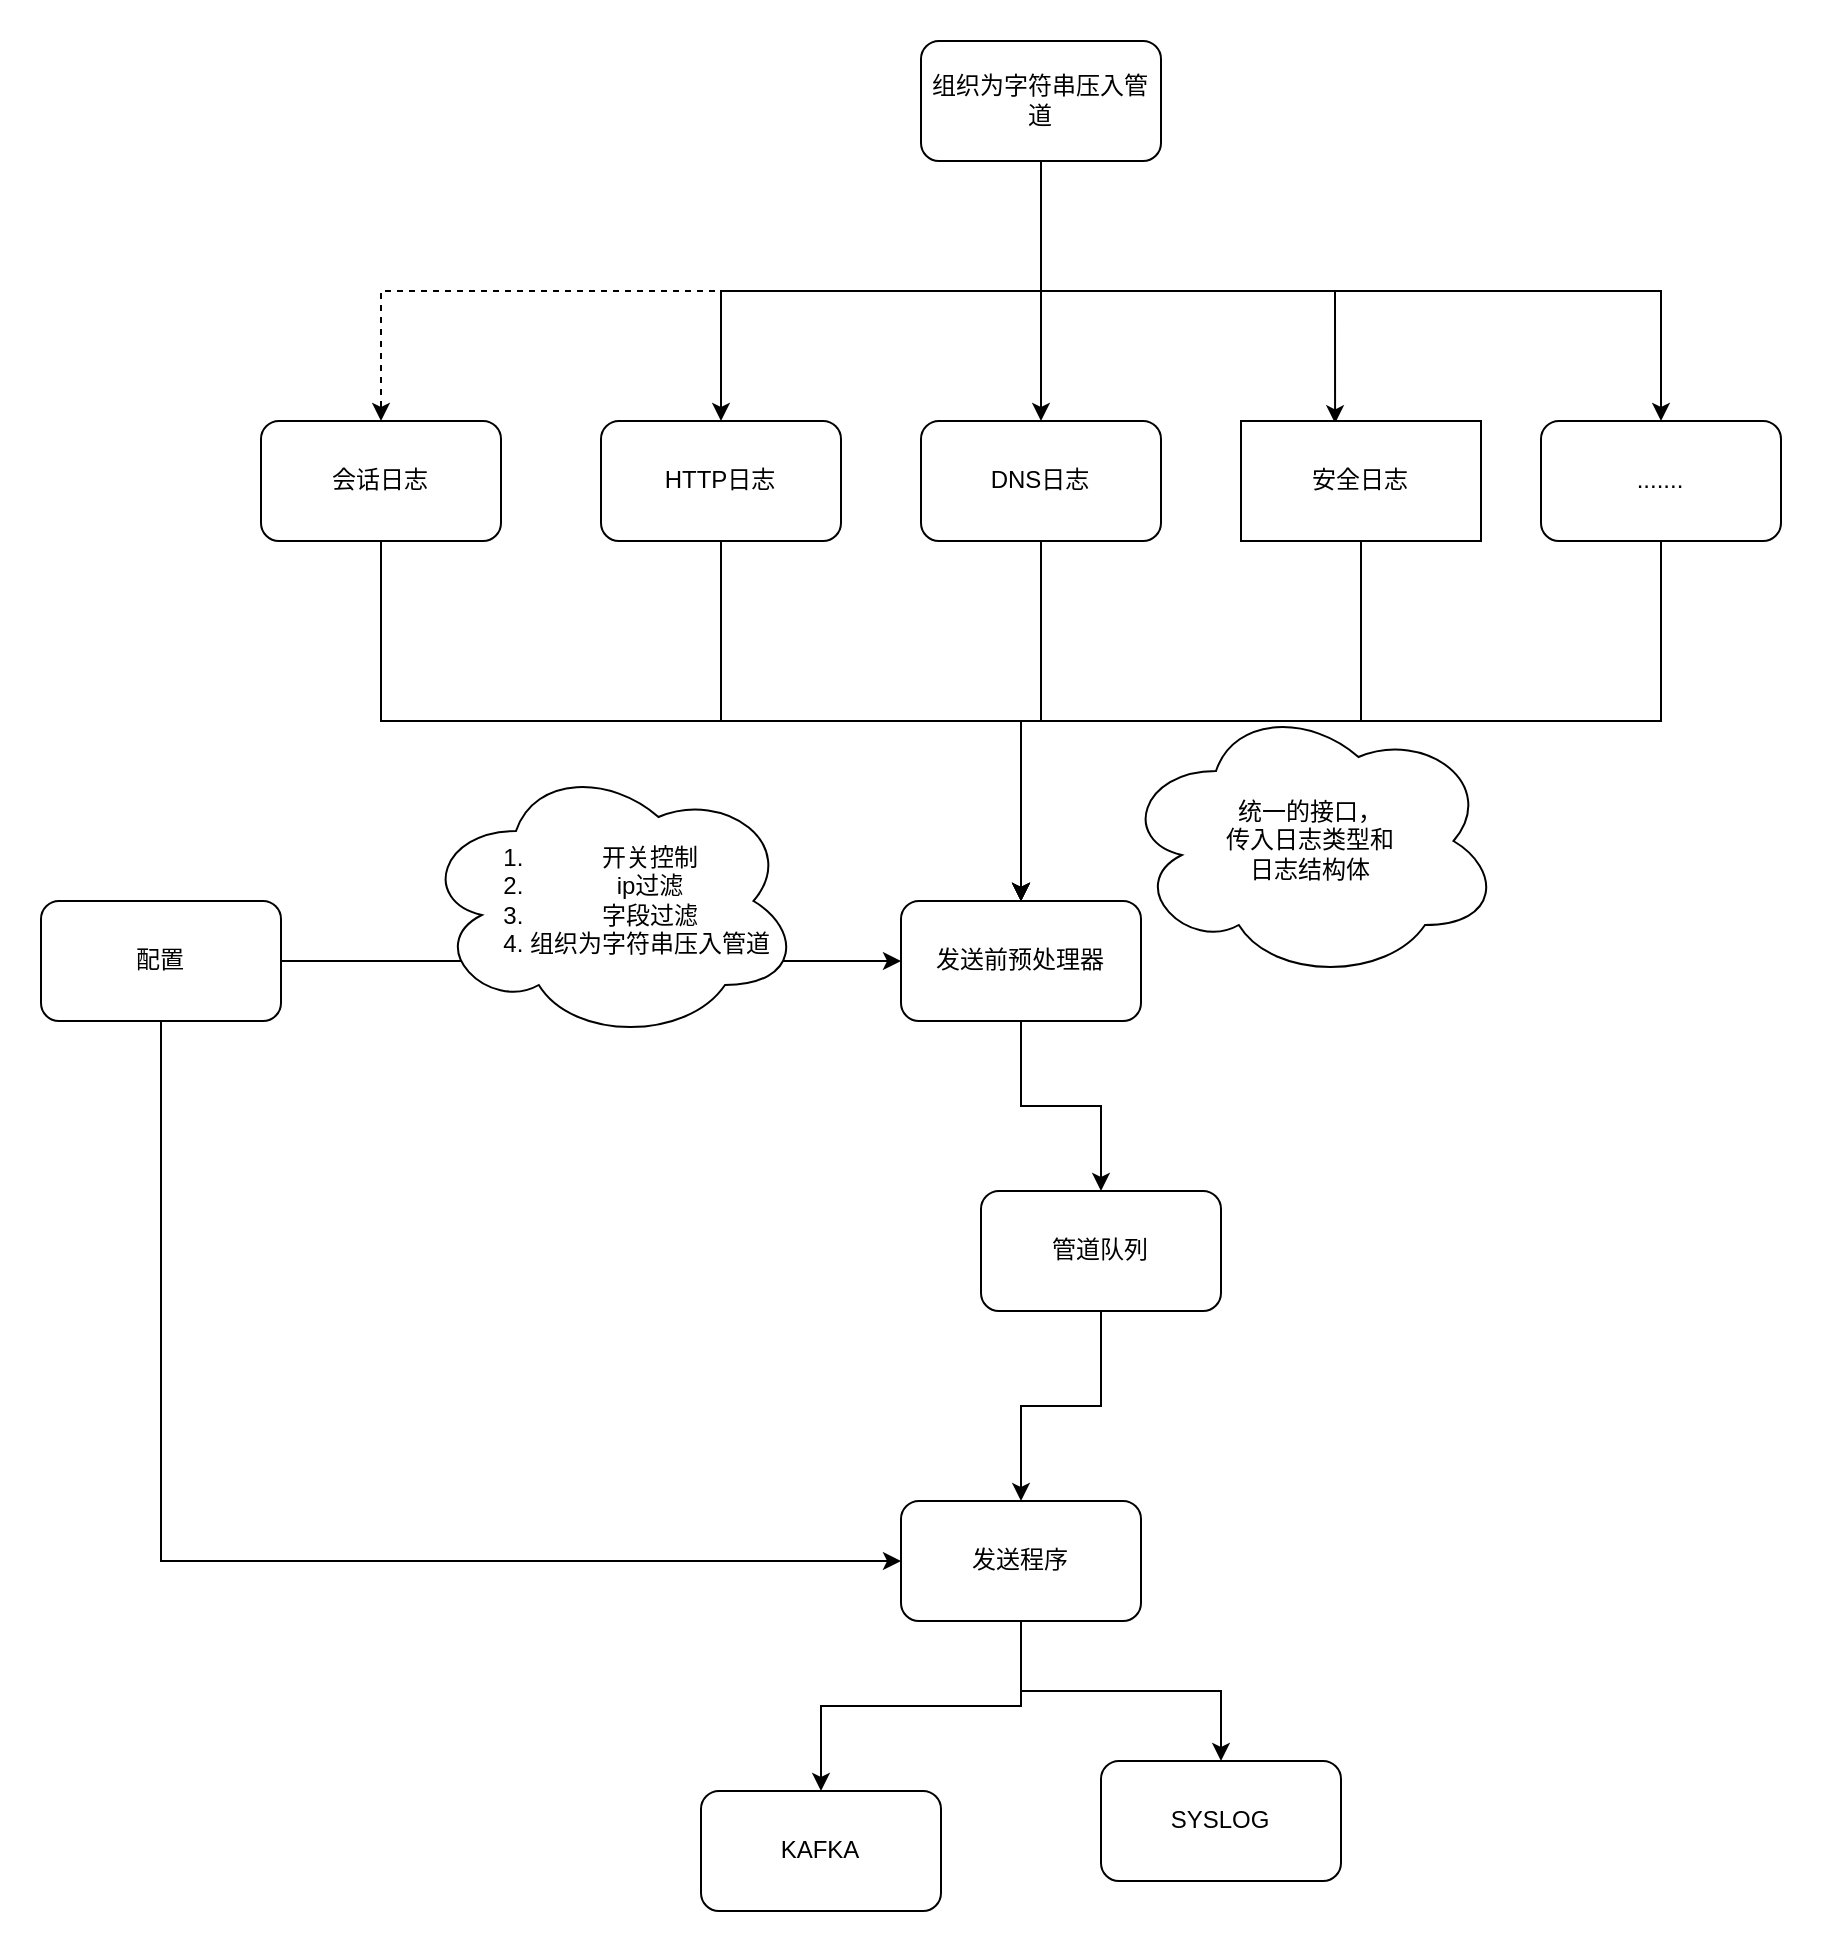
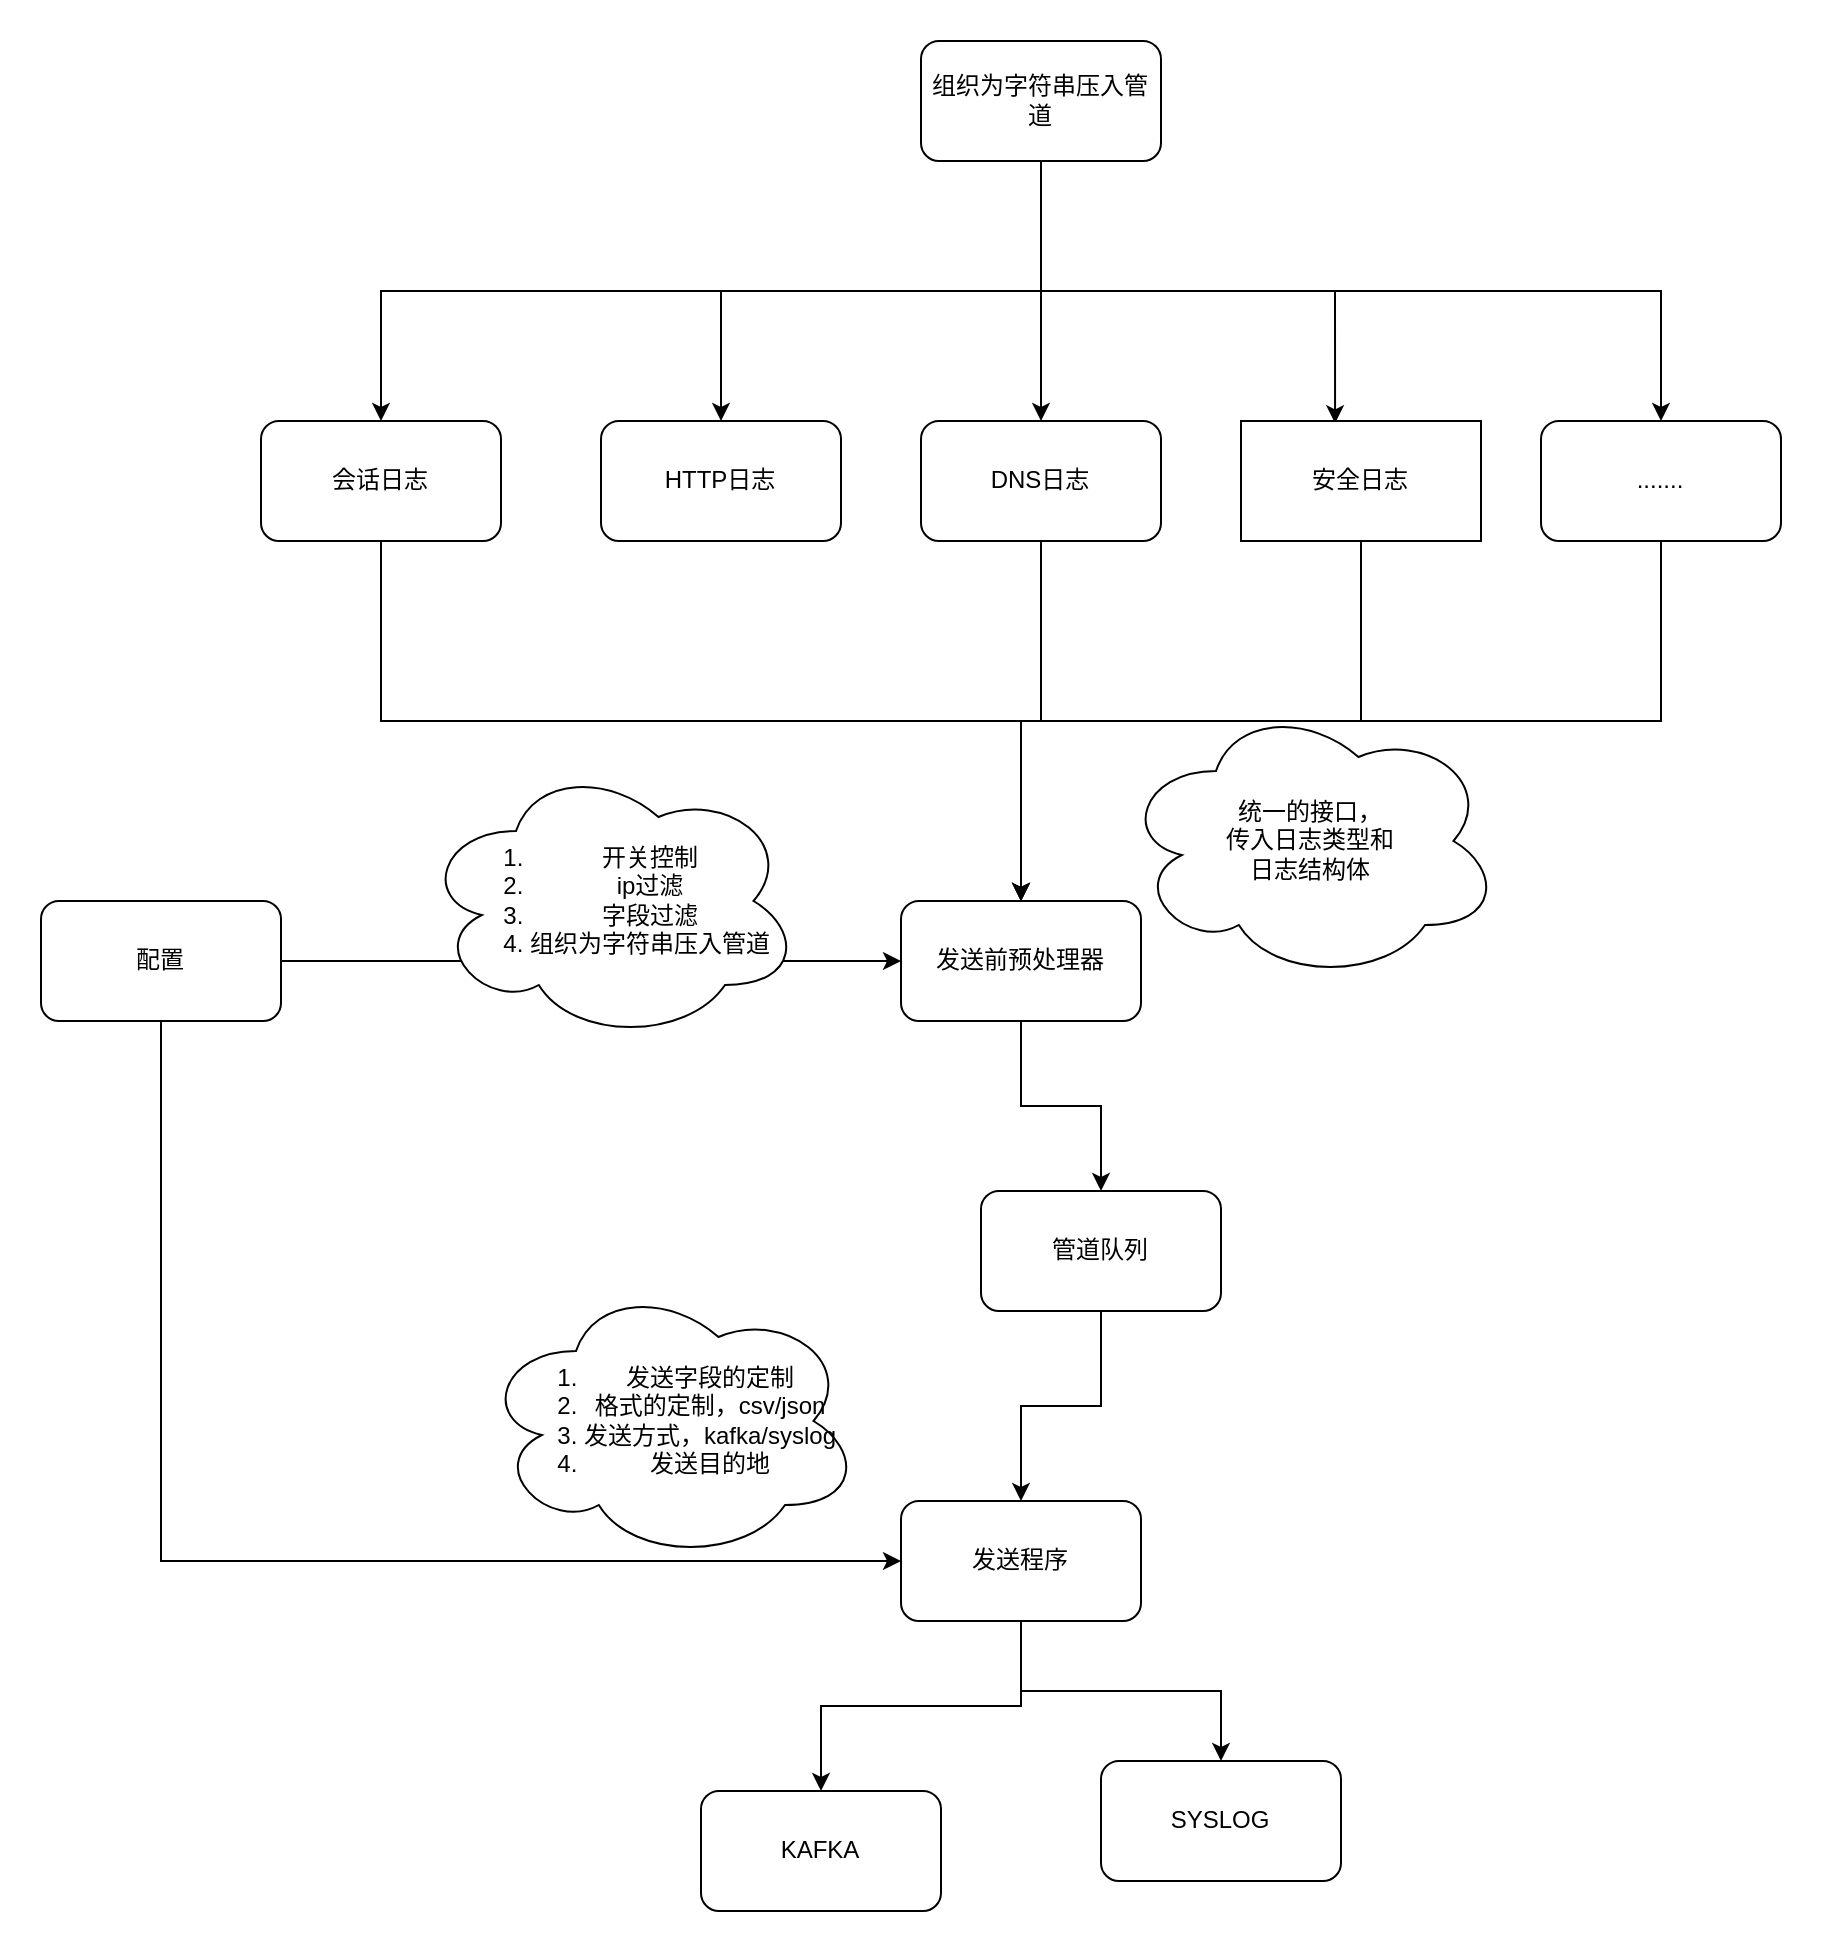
edge "组织为字符串压入管道" -> "会话日志": style dashed -> solid
edge "HTTP日志" -> "发送前预处理器": removed
node "发送字段的定制 格式的定制，csv/json 发送方式，kafka/syslog 发送目的地": added
